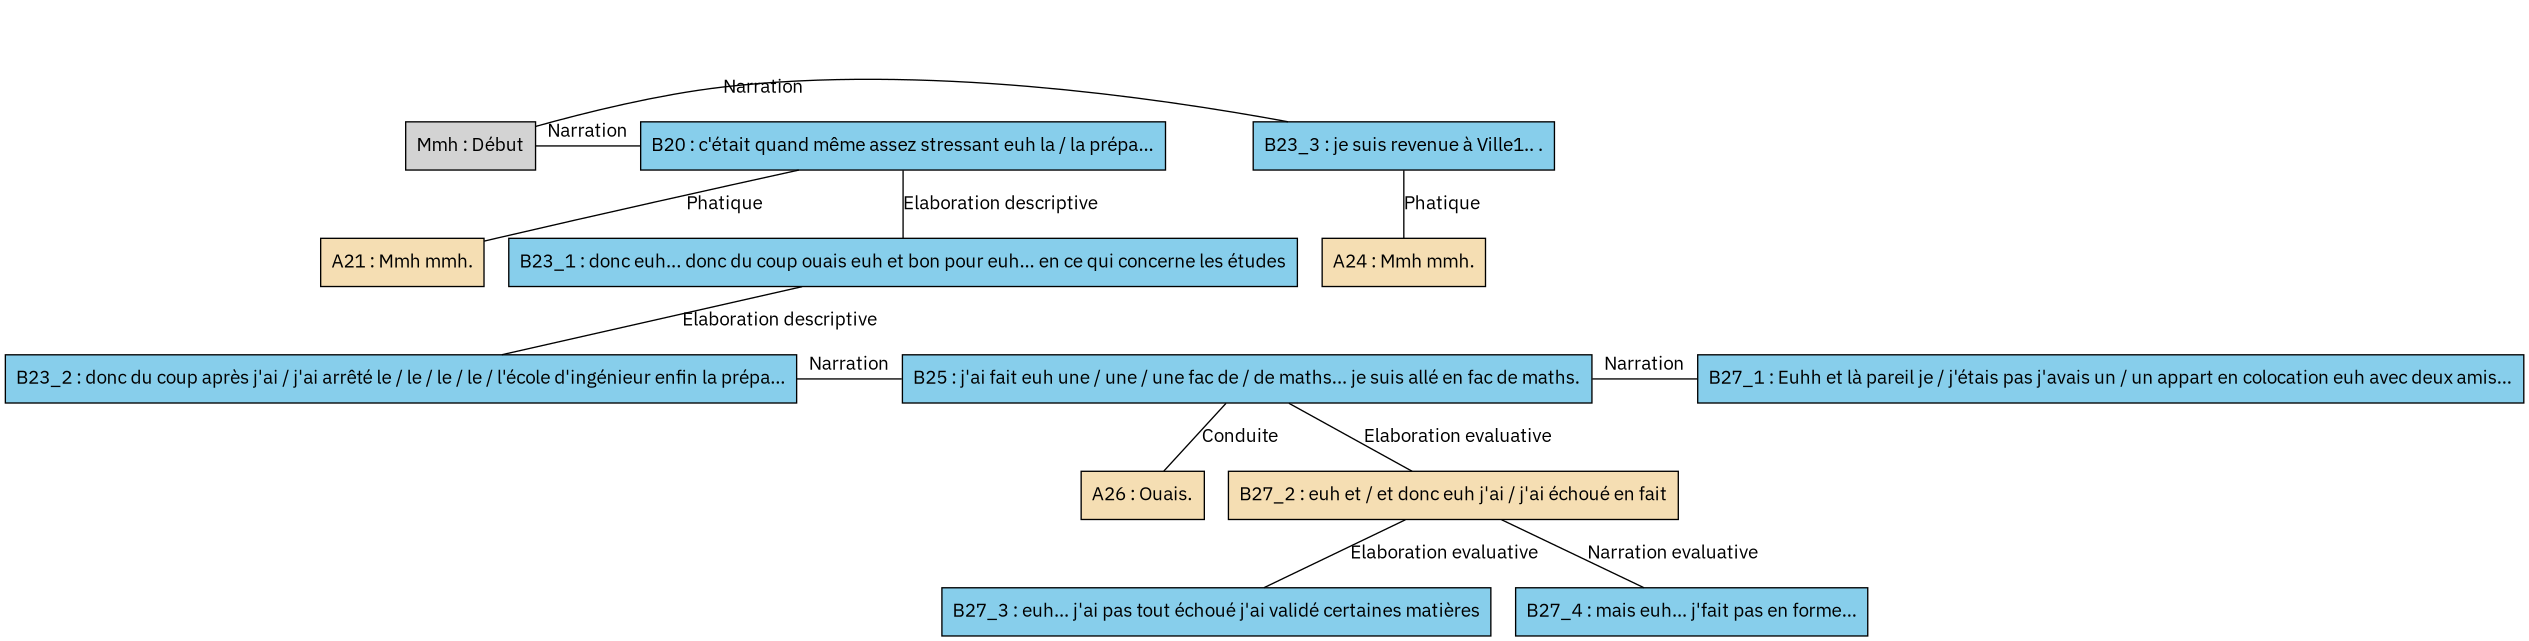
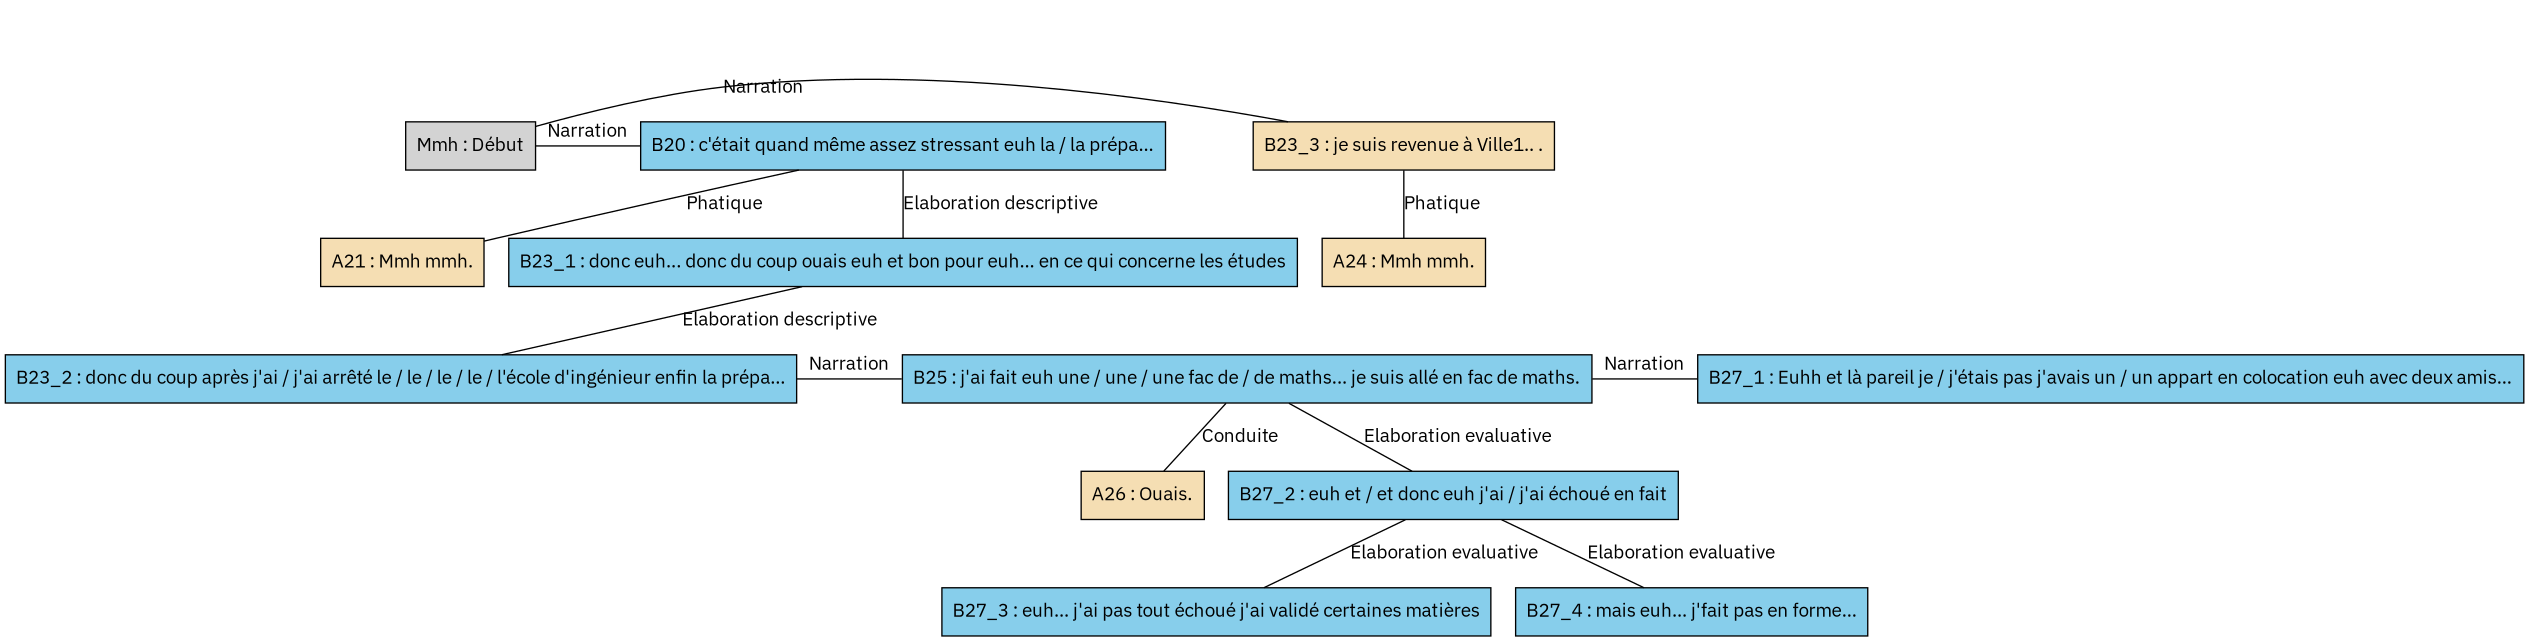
node "B23_3 : je suis revenue à Ville1.. .": fillcolor skyblue -> wheat
node "B27_2 : euh et / et donc euh j'ai / j'ai échoué en fait": fillcolor wheat -> skyblue
edge "B27_2 : euh et / et donc euh j'ai / j'ai échoué en fait" -- "B27_4 : mais euh... j'fait pas en forme...": label "Narration evaluative" -> "Elaboration evaluative"
